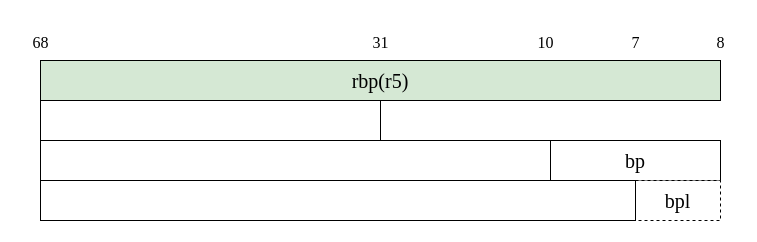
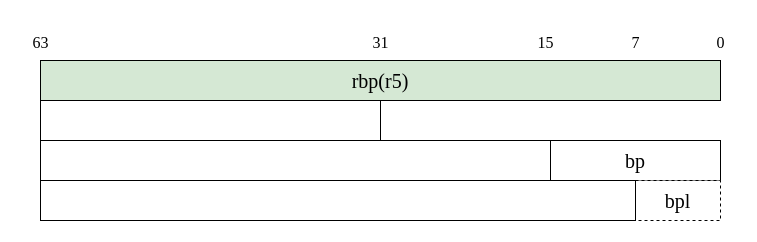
node "68": label "68" -> "63"
node "10": label "10" -> "15"
node "8": label "8" -> "0"
